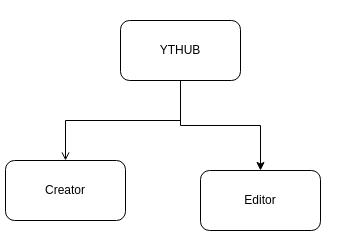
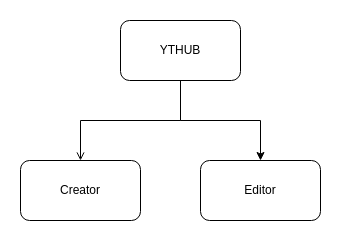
node "Creator": moved (66, 191) -> (81, 191)
node "Editor": moved (261, 201) -> (261, 191)
